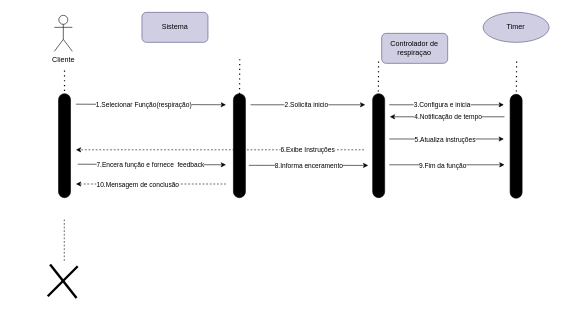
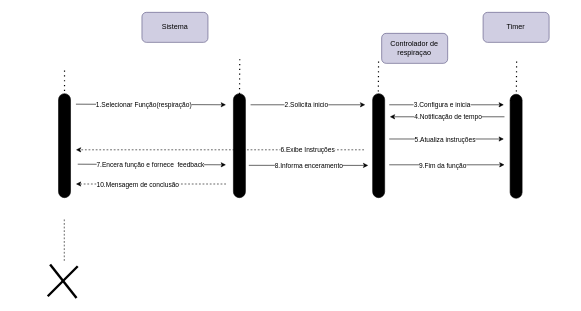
node "Timer": shape ellipse -> rounded rectangle
node "Cliente": removed
